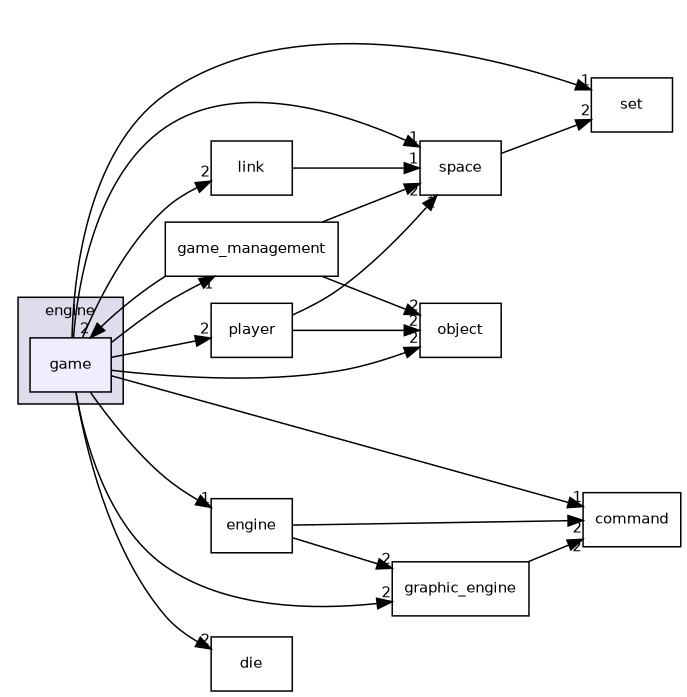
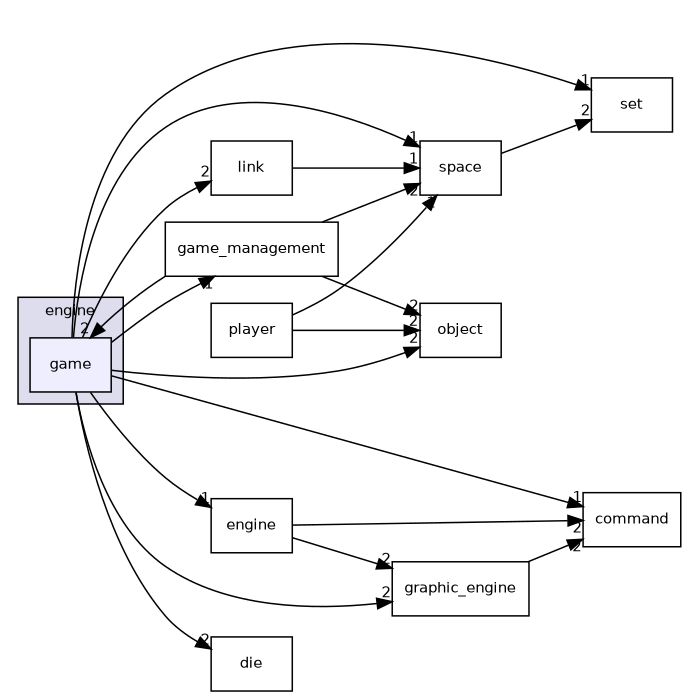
edge "game" -> "player": removed
